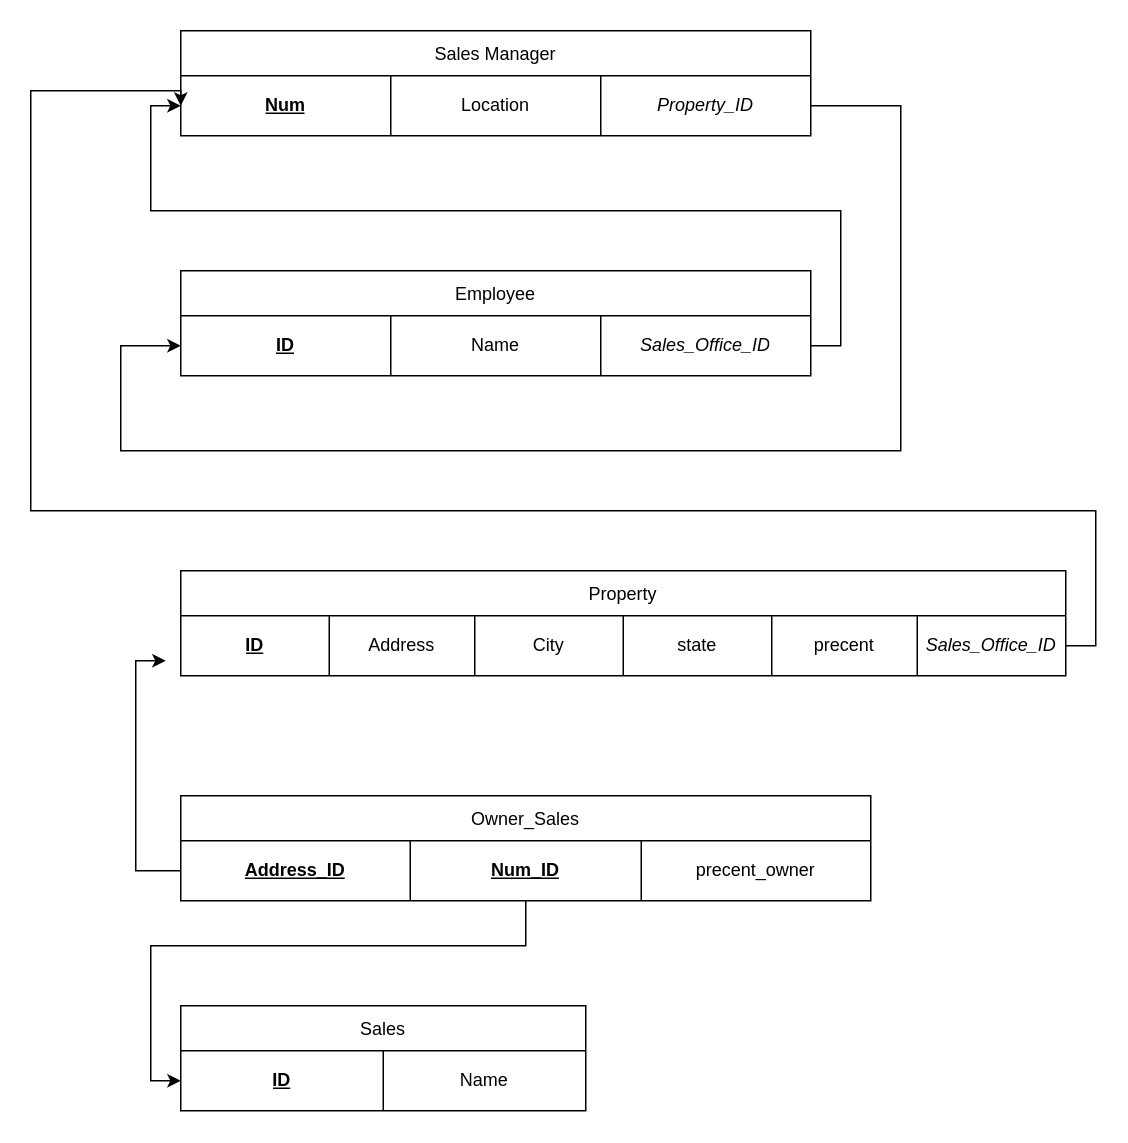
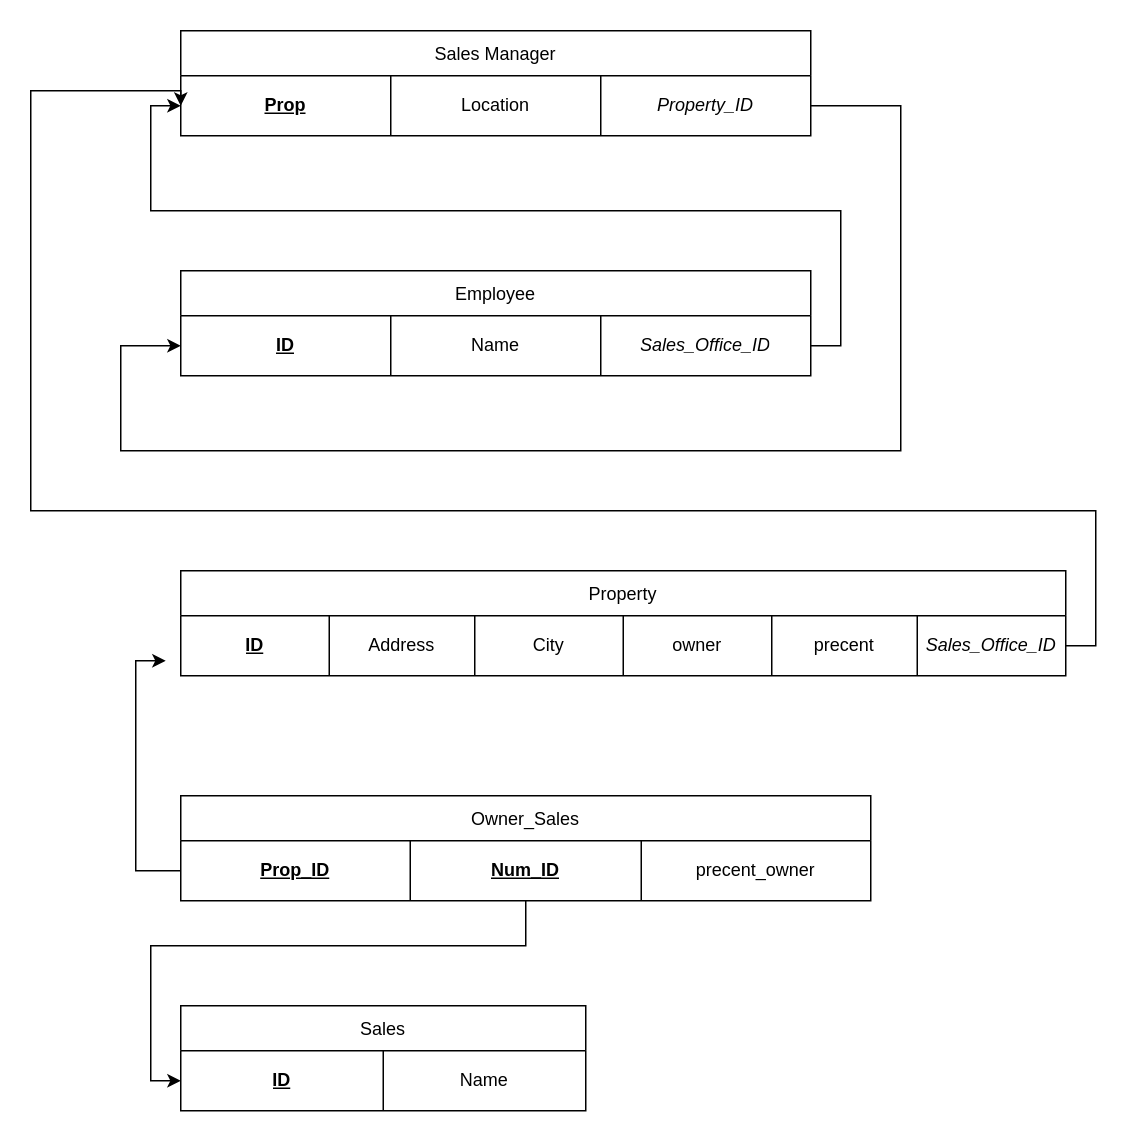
node "Num": label "Num" -> "Prop"
node "state": label "state" -> "owner"
node "Address_ID": label "Address_ID" -> "Prop_ID"
